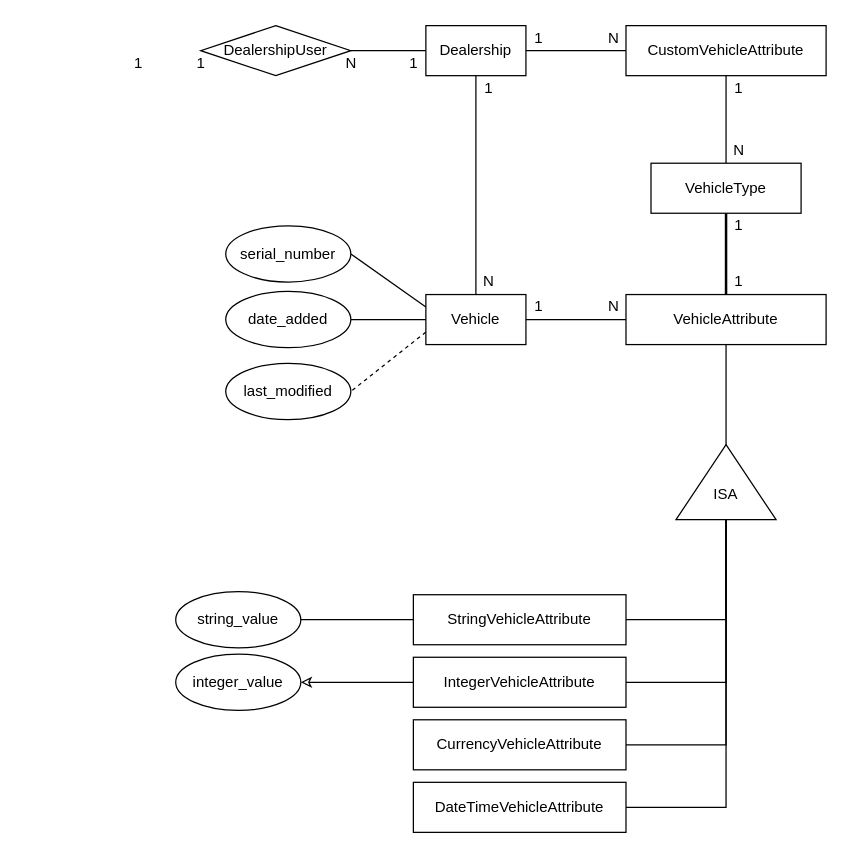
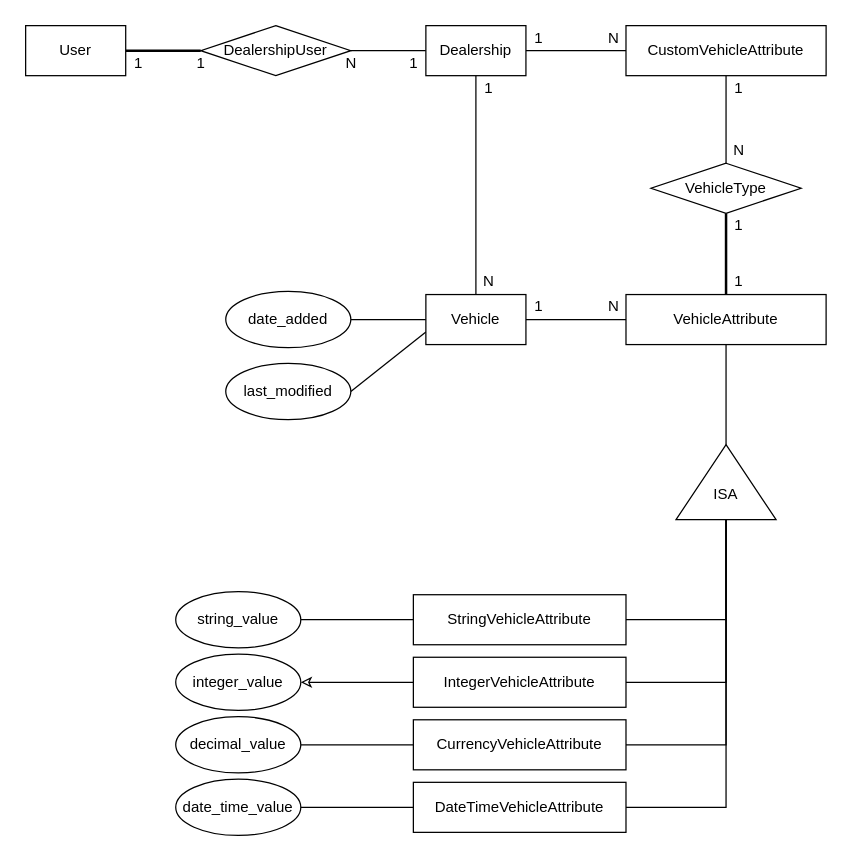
node "User": added
edge "User" -- "DealershipUser": added
node "VehicleType": shape rectangle -> diamond
node "serial_number": removed
edge "serial_number" -- "Vehicle": removed
edge "Vehicle" -- "last_modified": style dashed -> solid
node "decimal_value": added
edge "decimal_value" -- "CurrencyVehicleAttribute": added
node "date_time_value": added
edge "date_time_value" -- "DateTimeVehicleAttribute": added
